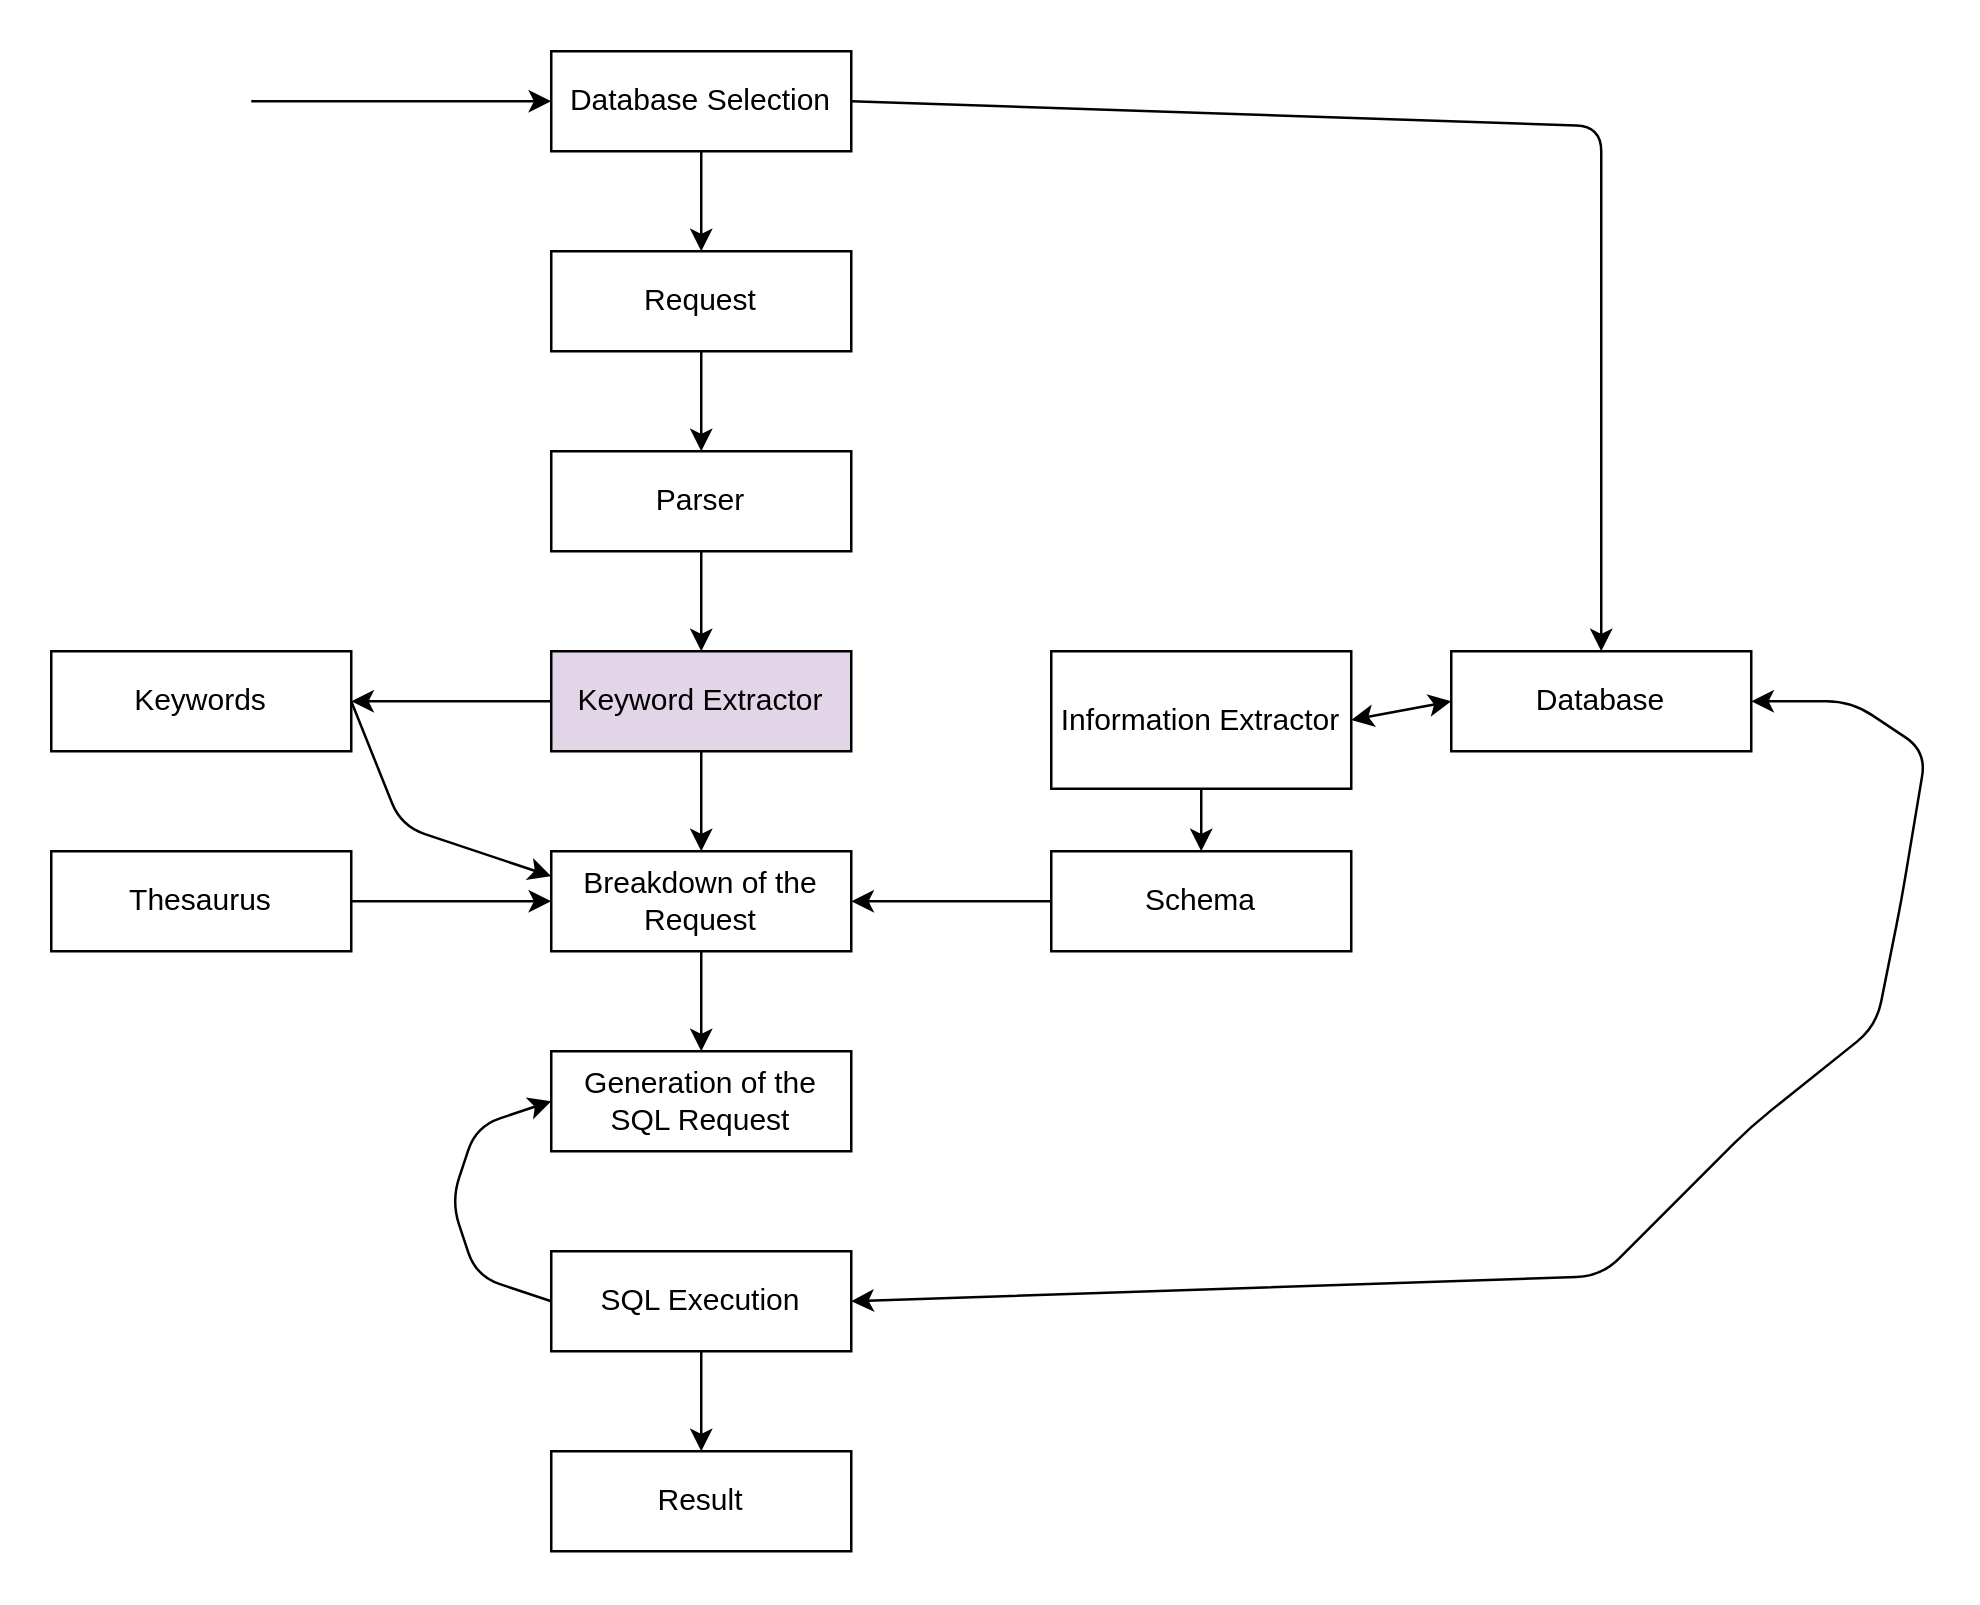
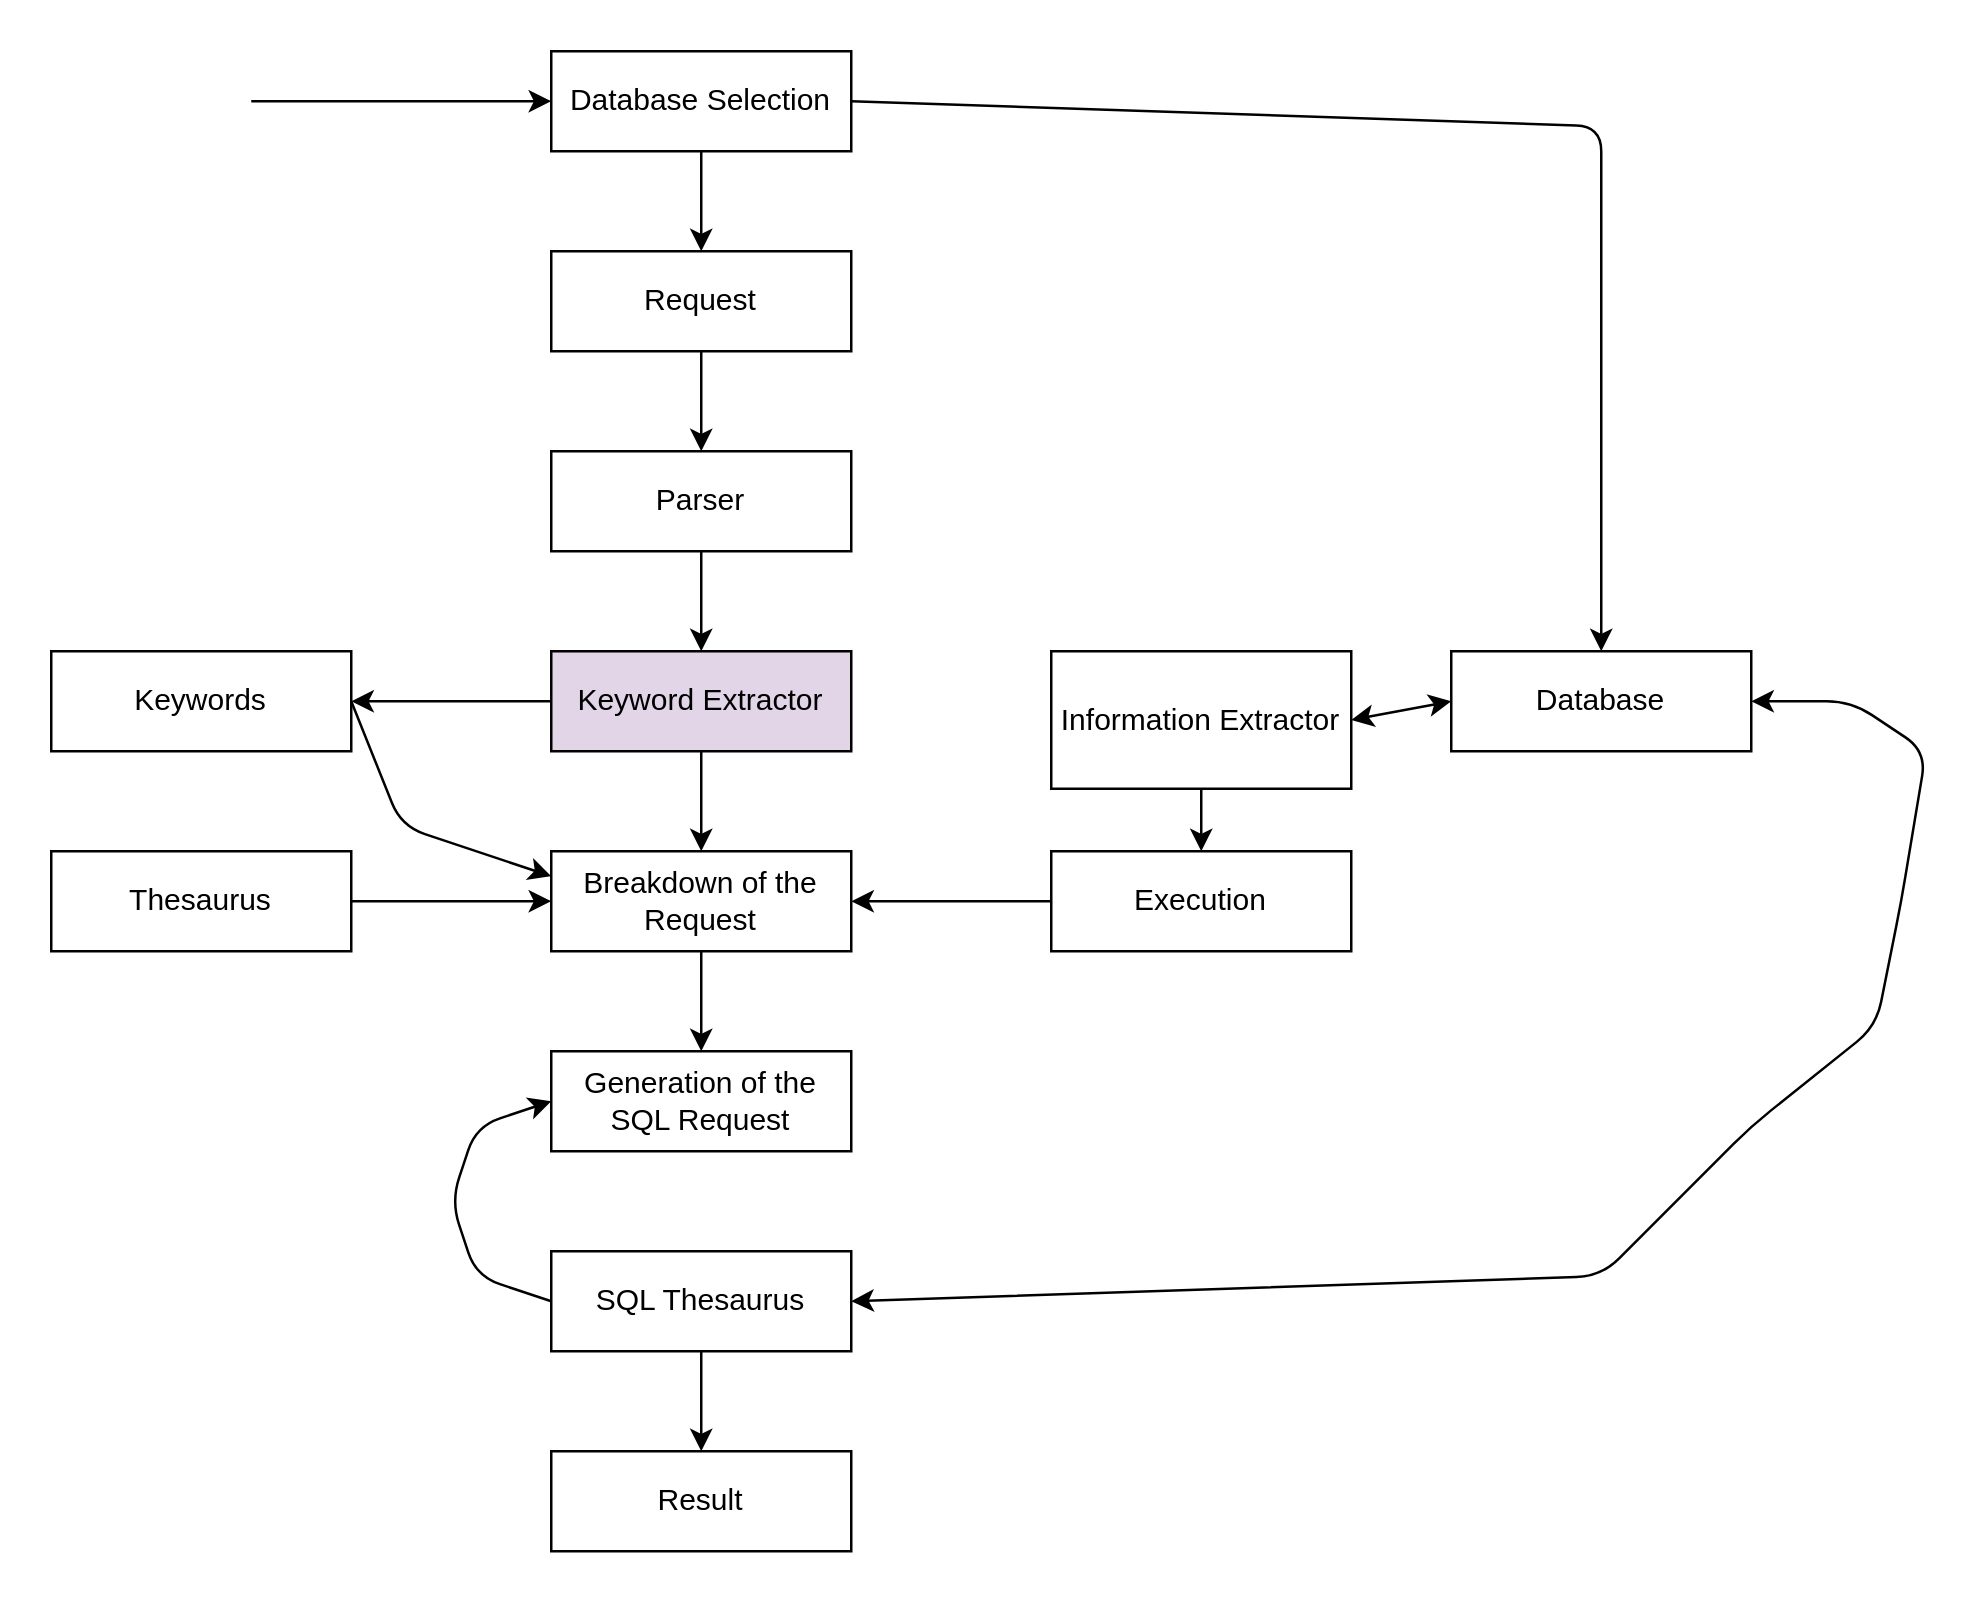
node "Schema": label "Schema" -> "Execution"
node "SQL Execution": label "SQL Execution" -> "SQL Thesaurus"
